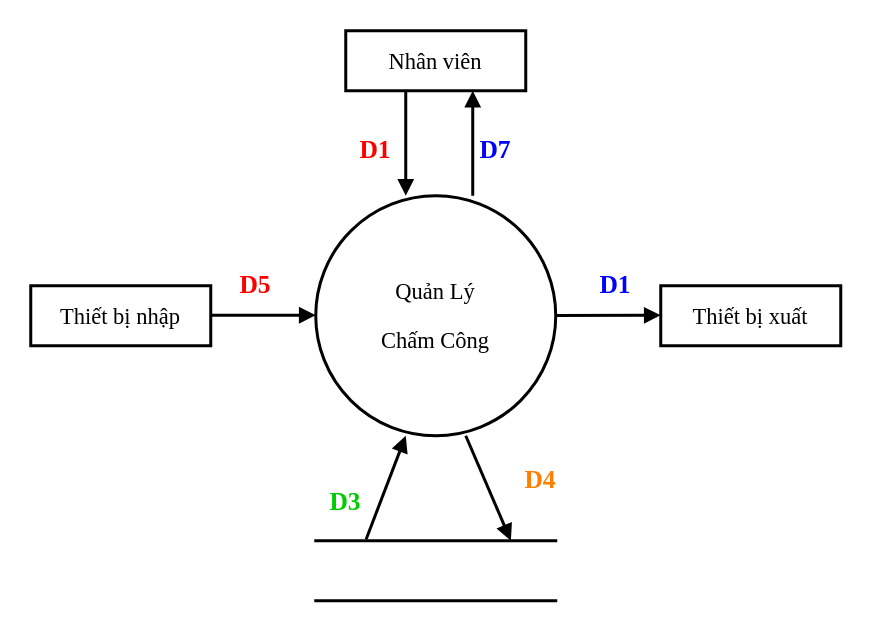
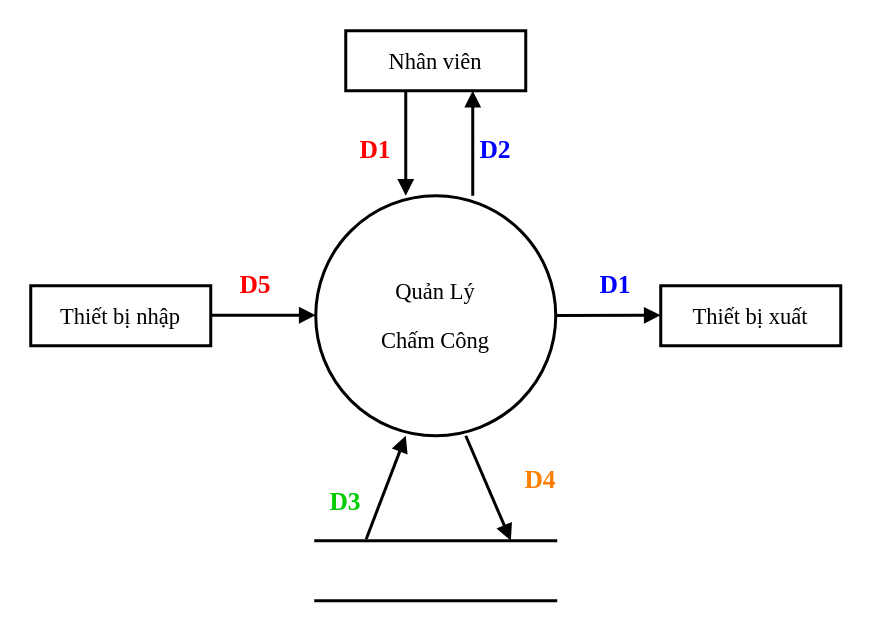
node "D7": label "D7" -> "D2"
